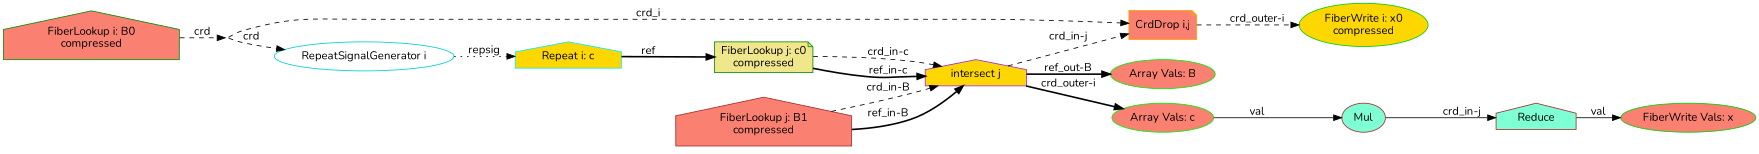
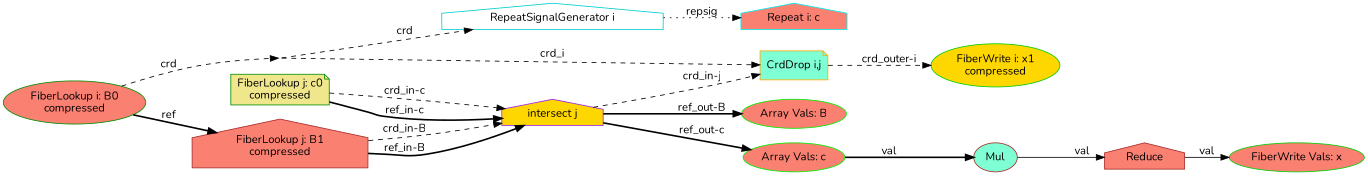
node "CrdDrop i,j": fillcolor salmon -> aquamarine
node "FiberWrite i: x0 compressed": label "FiberWrite i: x0 compressed" -> "FiberWrite i: x1 compressed"
node "FiberLookup i: B0 compressed": shape house -> ellipse
node "RepeatSignalGenerator i": shape ellipse -> house
node "Repeat i: c": fillcolor gold -> salmon
edge "Repeat i: c" -> "FiberLookup j: c0 compressed": removed, label "ref"
edge "intersect j" -> "Array Vals: c": label "crd_outer-i" -> "ref_out-c"
edge "Mul" -> "Reduce": label "crd_in-j" -> "val"
edge "Array Vals: c" -> "Mul": style solid -> bold
node "Reduce": fillcolor aquamarine -> salmon
edge "FiberLookup i: B0 compressed" -> "FiberLookup j: B1 compressed": added, label "ref"
